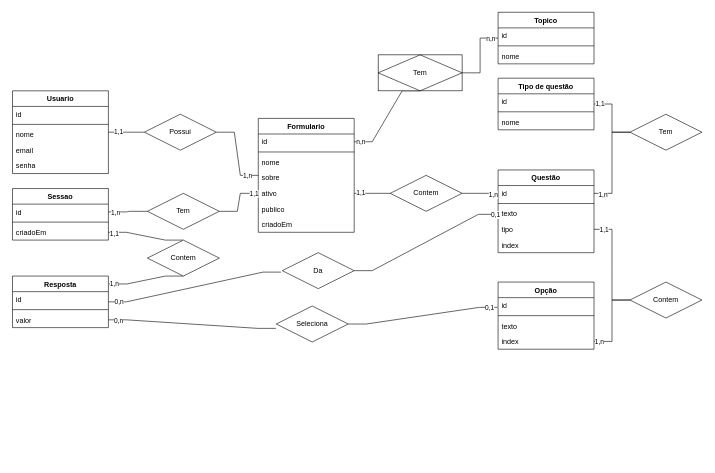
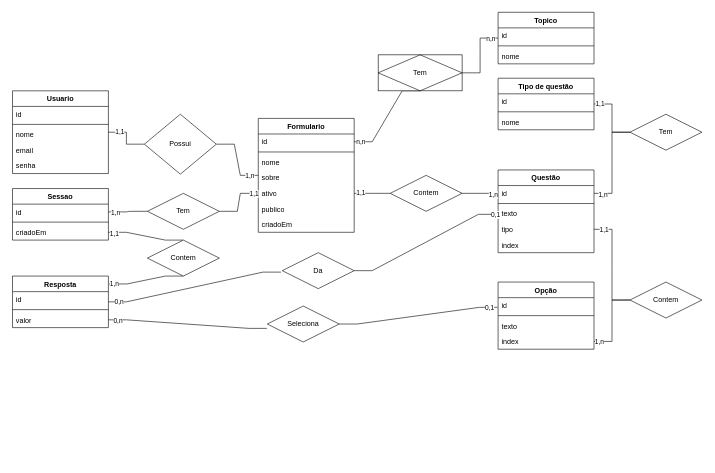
node "Possui": size 72x36 -> 72x60
node "Seleciona": moved (312, 324) -> (303, 324)
